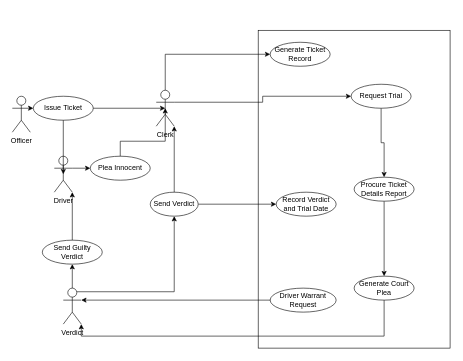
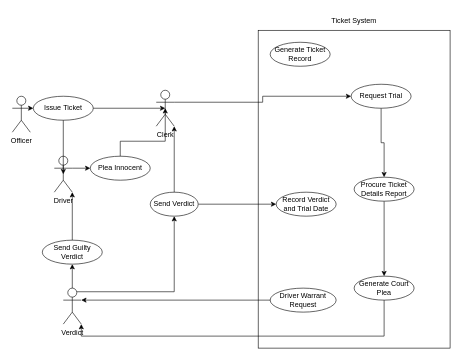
node "Ticket System": added
edge "Clerk" -> "Generate Ticket Record": removed
